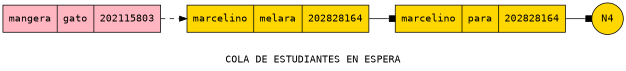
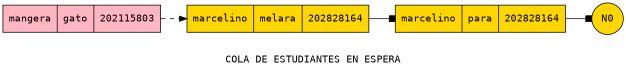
node "N4": label "N4" -> "N0"
